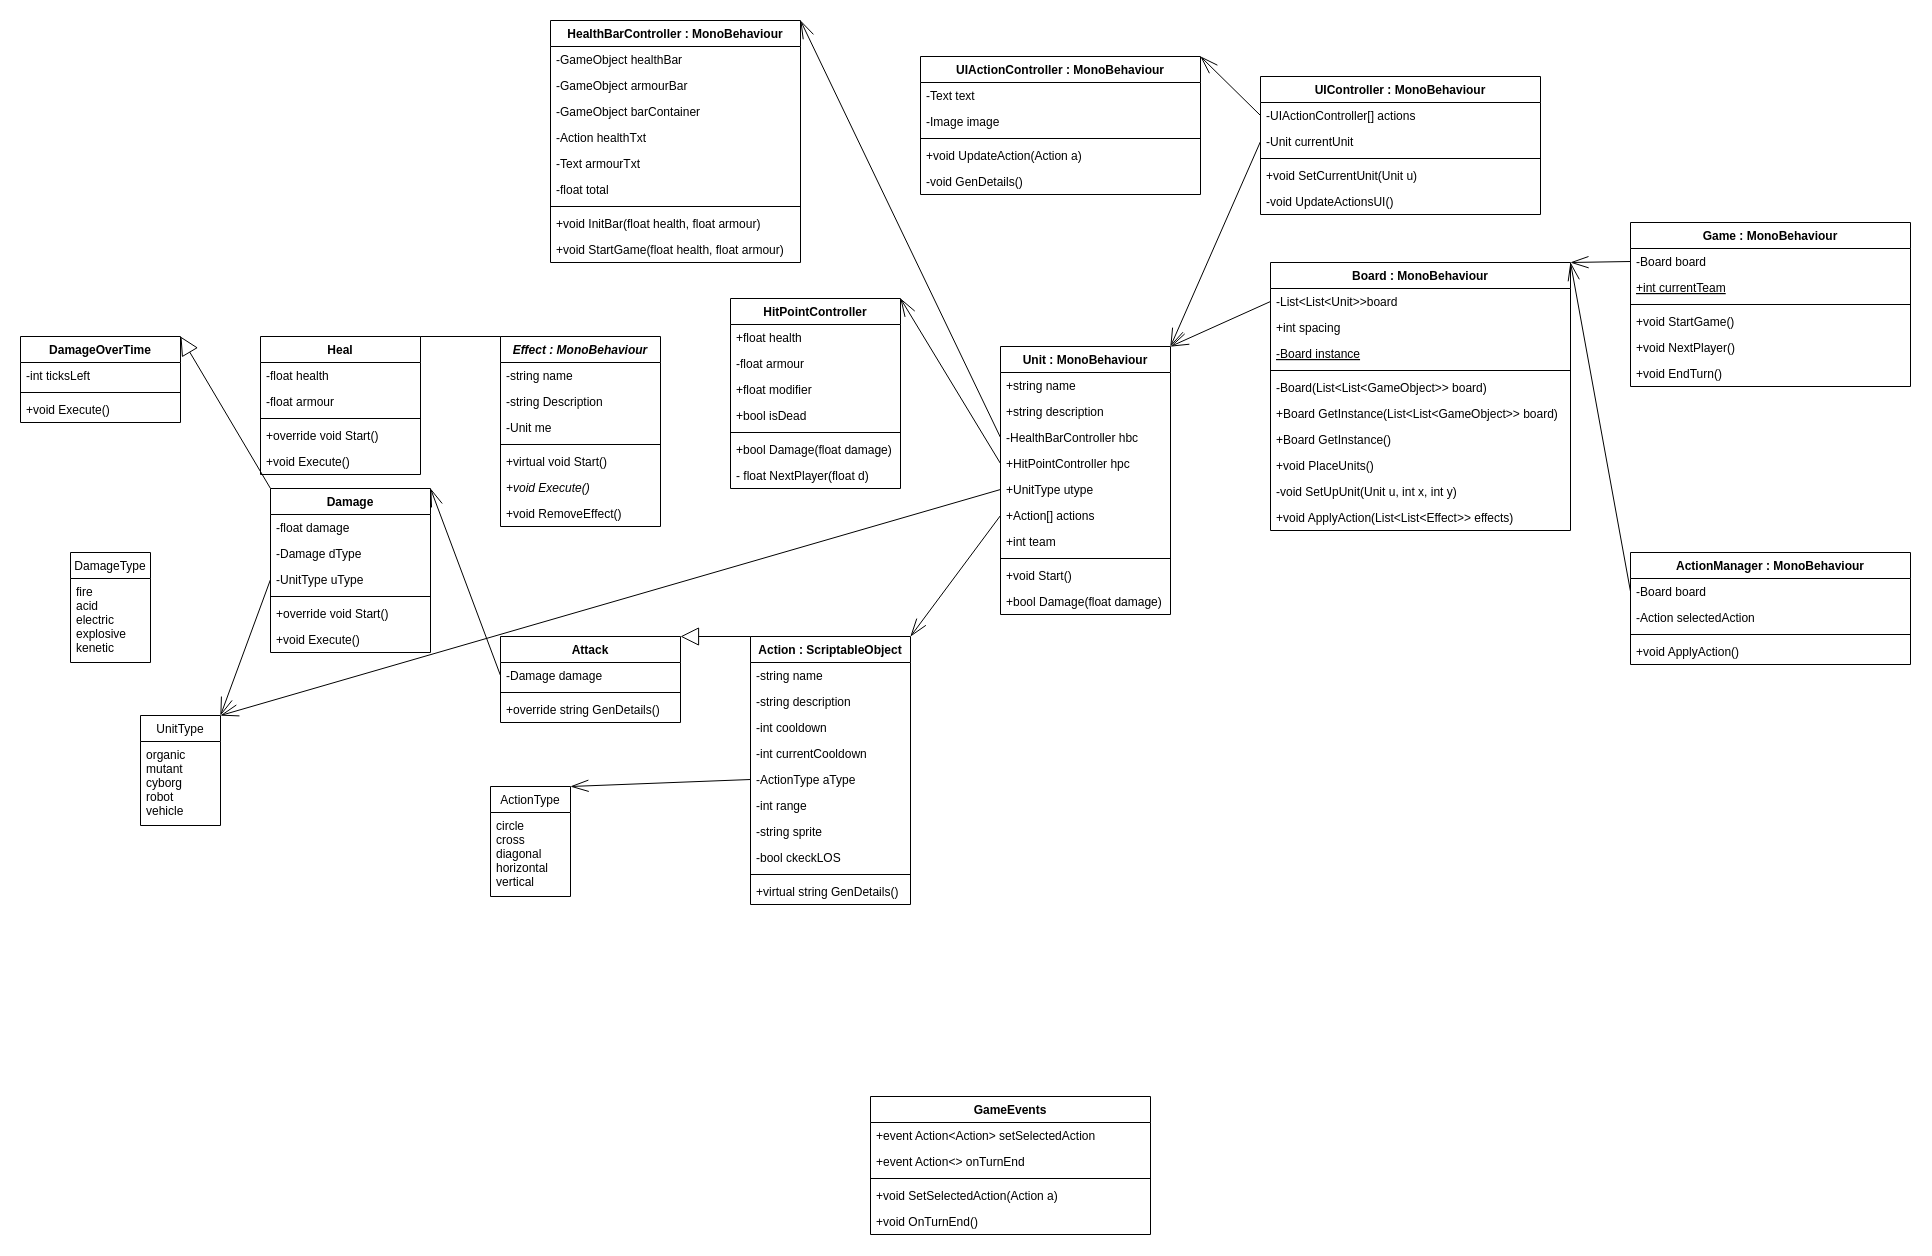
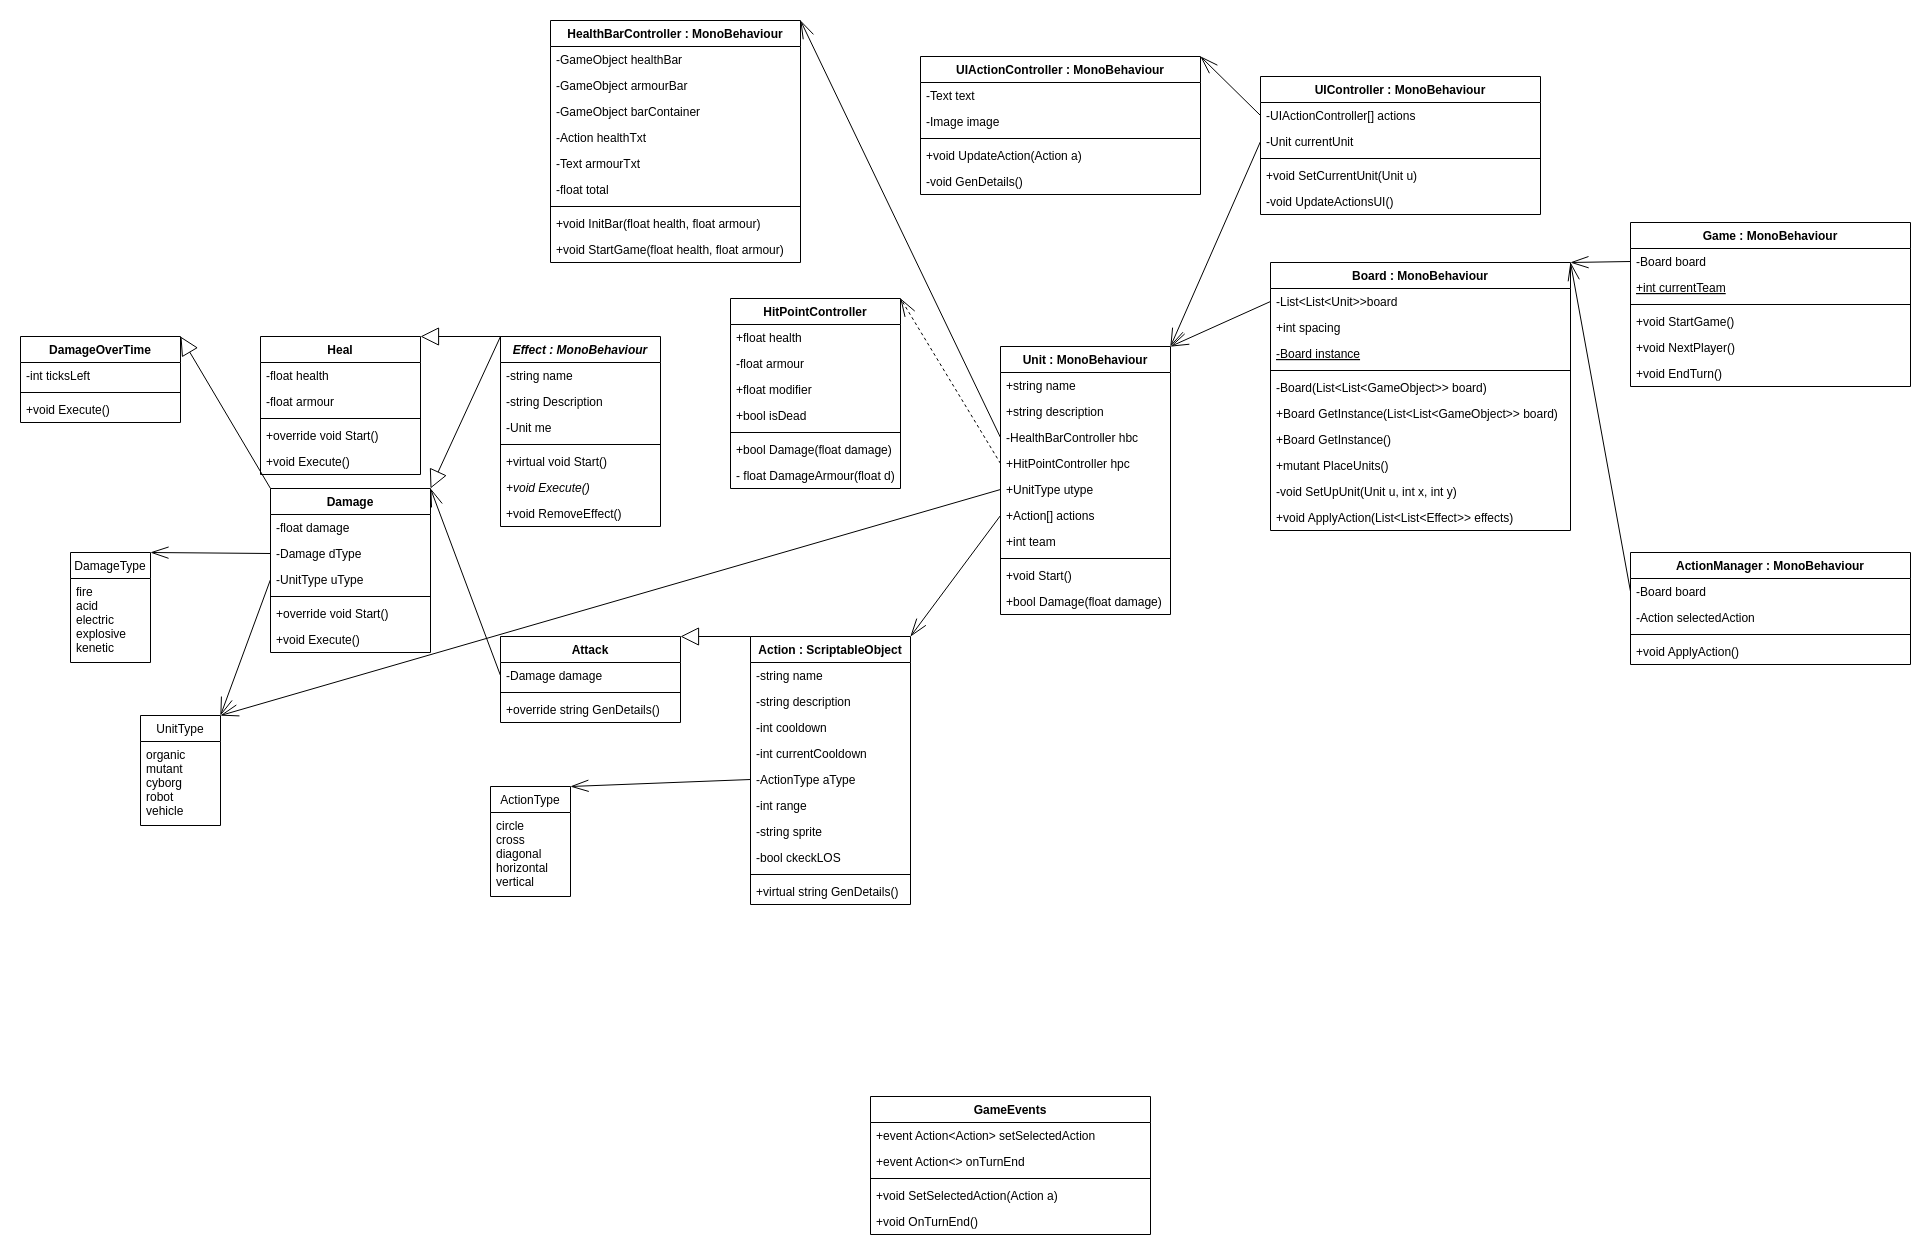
edge "Heal" -- "Effect : MonoBehaviour": arrowhead none -> block
edge "+HitPointController hpc" -> "HitPointController": style solid -> dashed
edge "Effect : MonoBehaviour" -> "Damage": added
node "+void PlaceUnits()": label "+void PlaceUnits()" -> "+mutant PlaceUnits()"
node "- float NextPlayer(float d)": label "- float NextPlayer(float d)" -> "- float DamageArmour(float d)"
edge "-Damage dType" -> "DamageType": added
